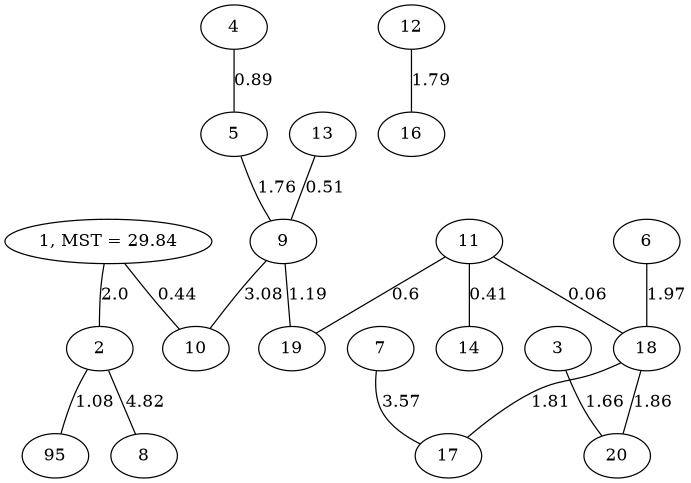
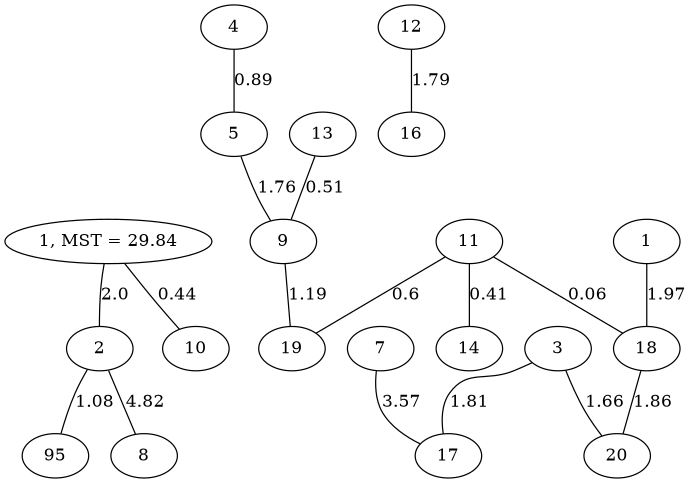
node "6": label "6" -> "1"
edge "9" -- "10": removed, label "3.08"
edge "18" -- "17": now "3" -- "17"
